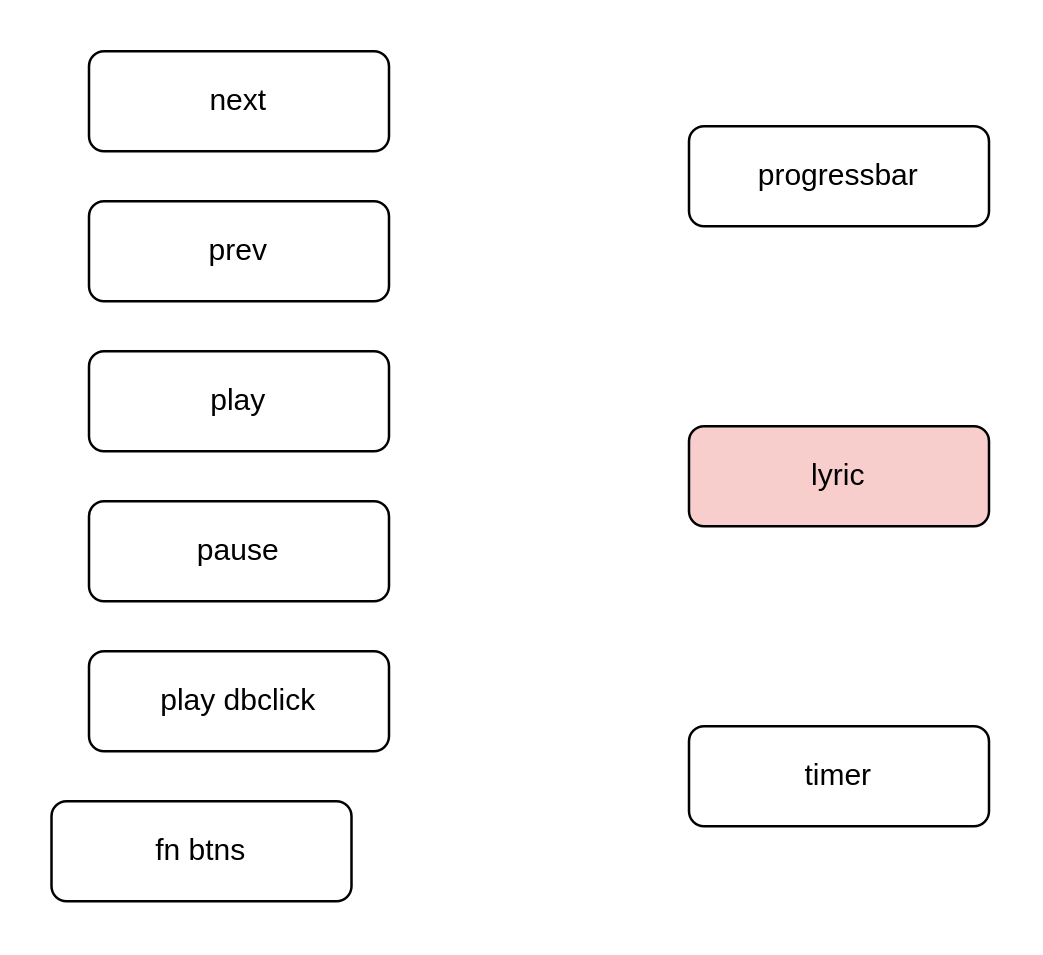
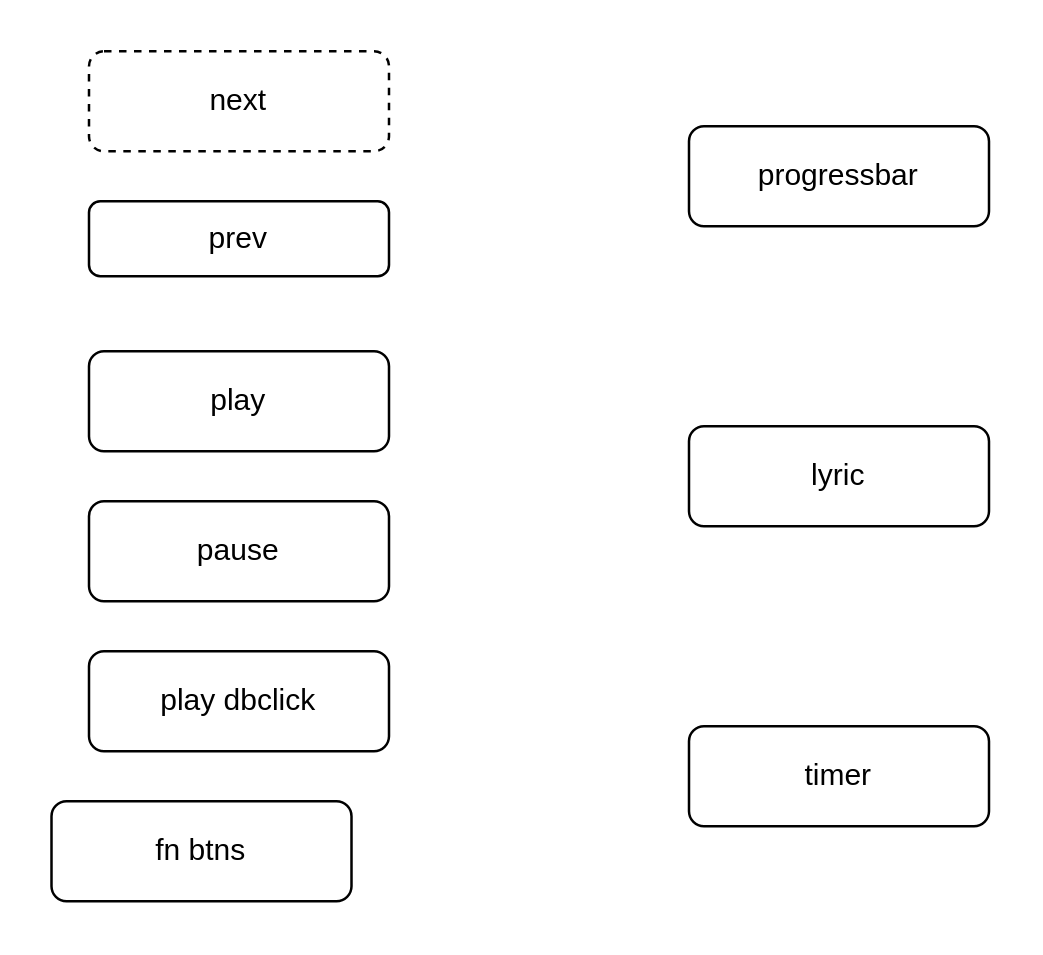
node "next": style solid -> dashed
node "prev": size 300x100 -> 300x75
node "lyric": fillcolor #f8cecc -> #ffffff
